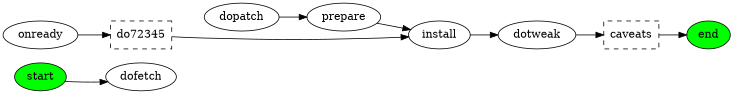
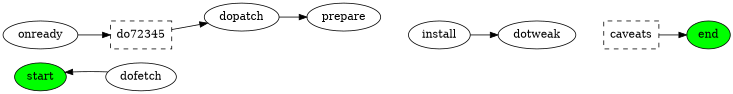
edge "prepare" -> "install": removed
edge "dotweak" -> "caveats": removed
edge "do72345" -> "install": now "do72345" -> "dopatch"
edge "start" -> "dofetch": reversed
